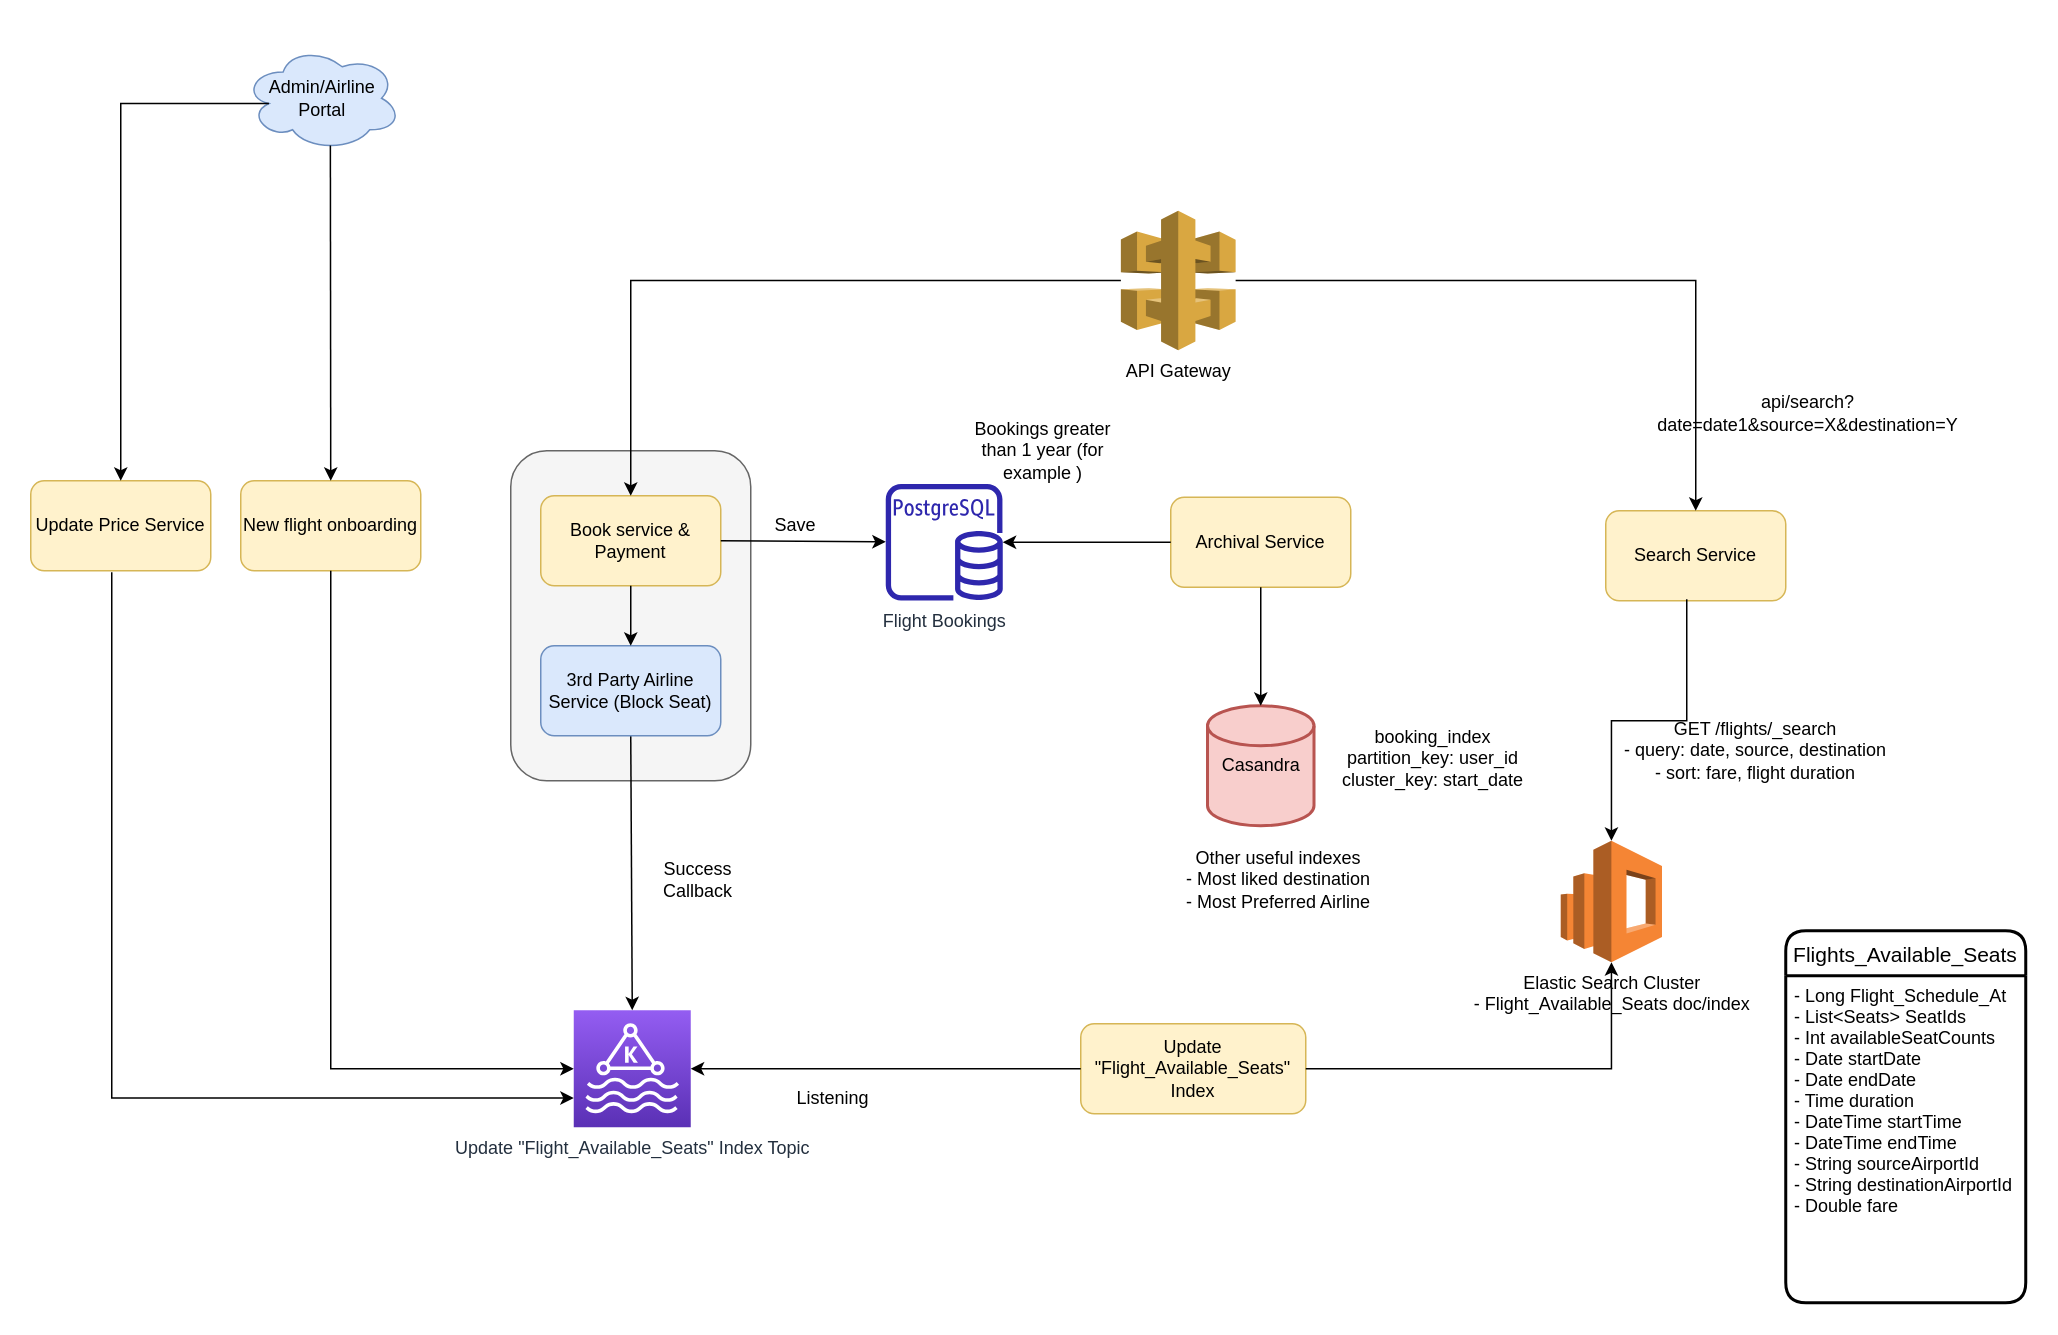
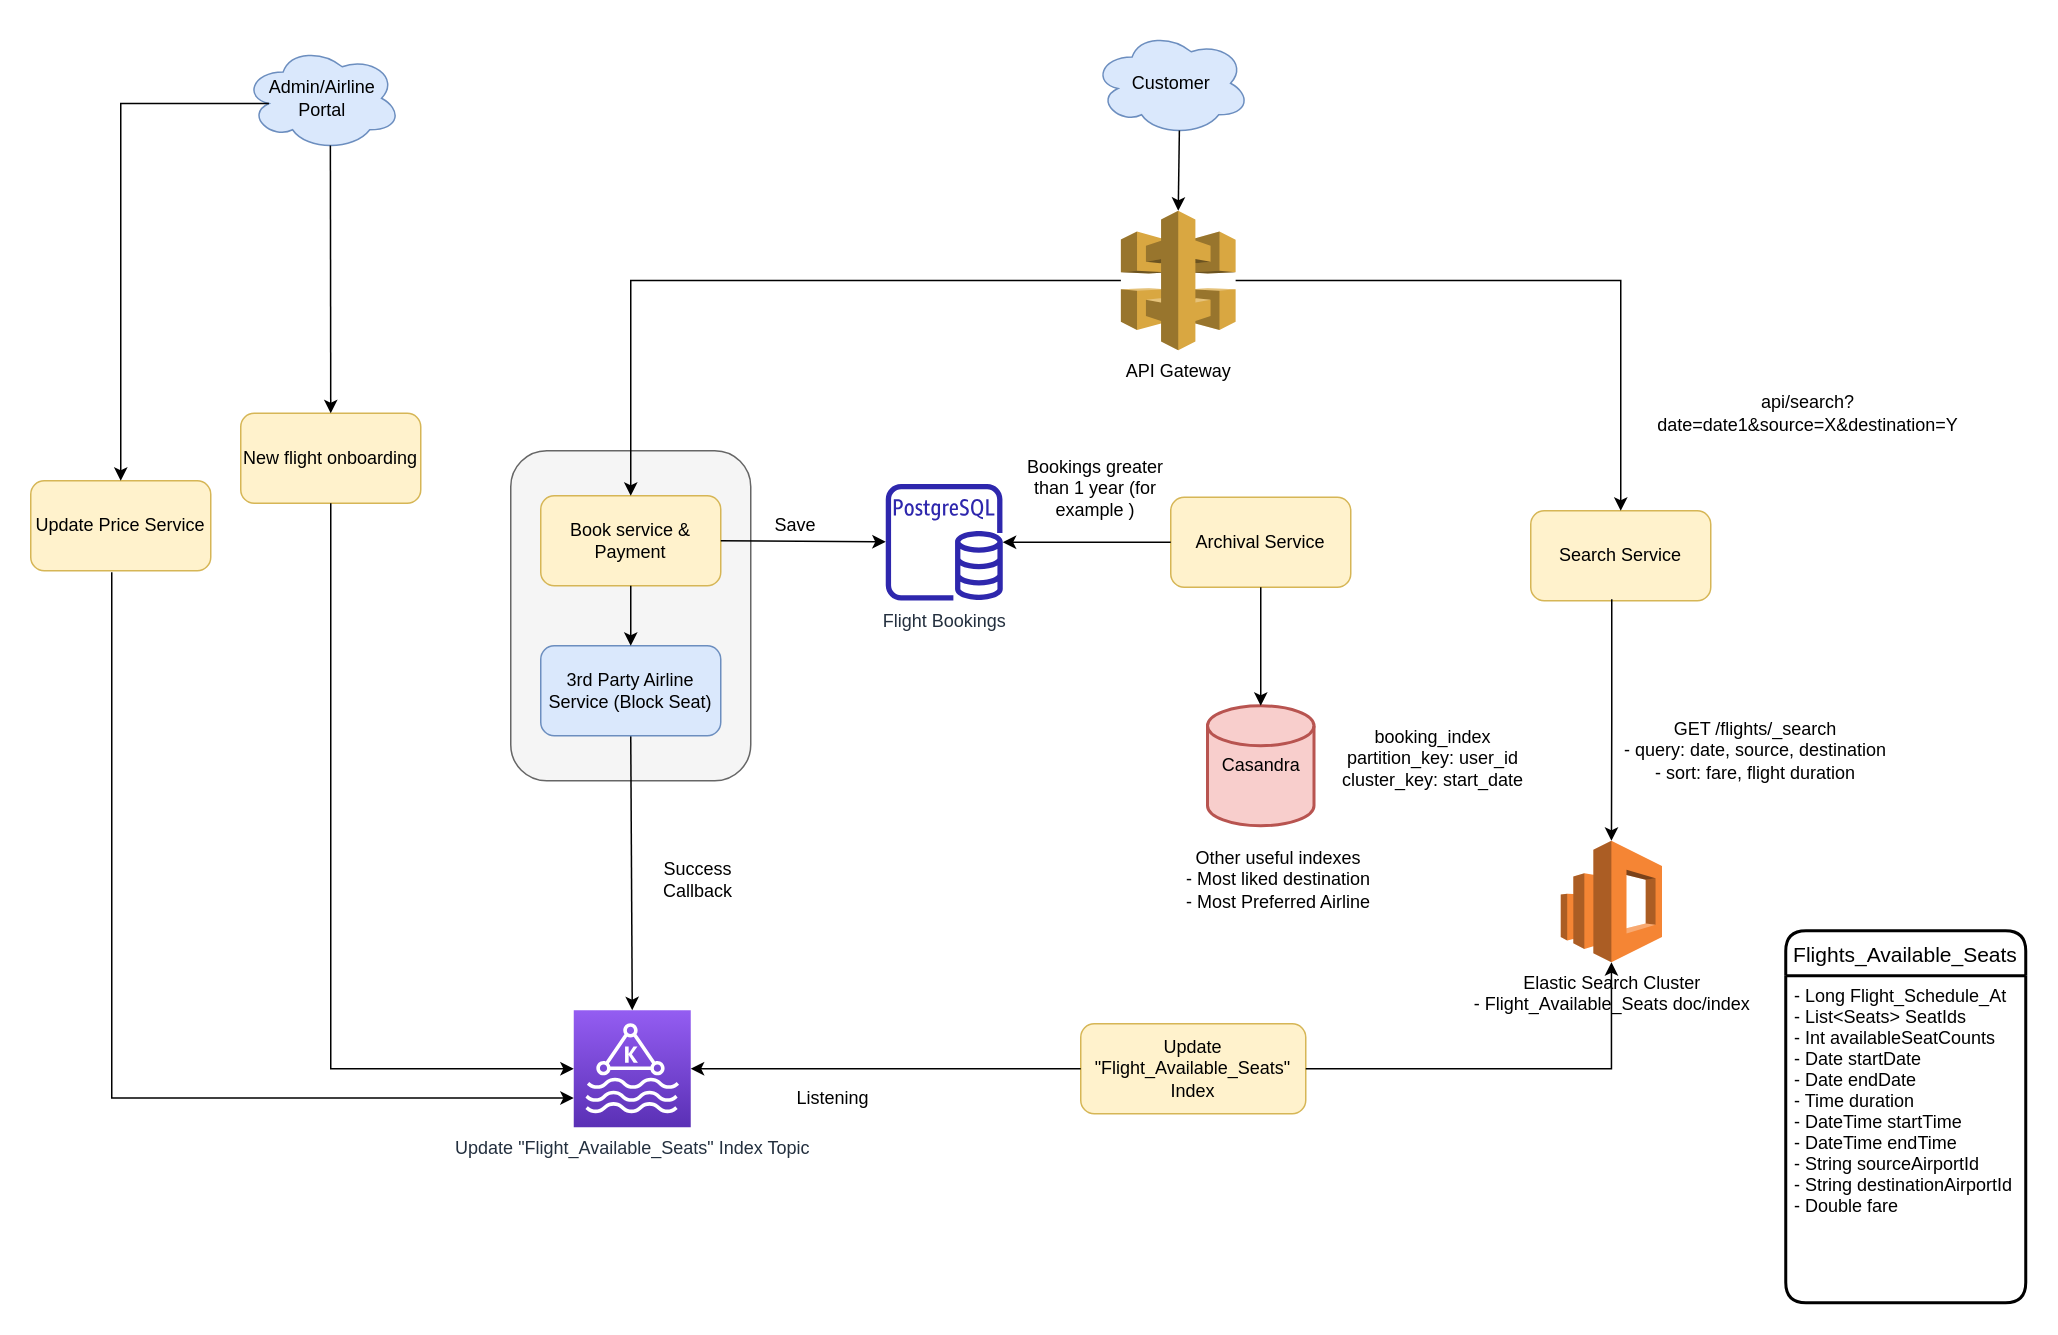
node "Customer": added
edge "Customer" -> "API Gateway": added
node "Bookings greater than 1 year (for example )": moved (1043, 451) -> (1096, 488)
node "New flight onboarding": moved (331, 526) -> (331, 458)
node "Search Service": moved (1696, 556) -> (1621, 556)
